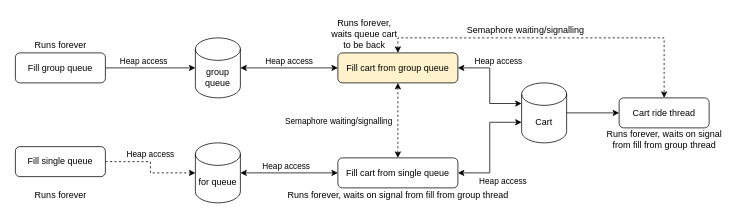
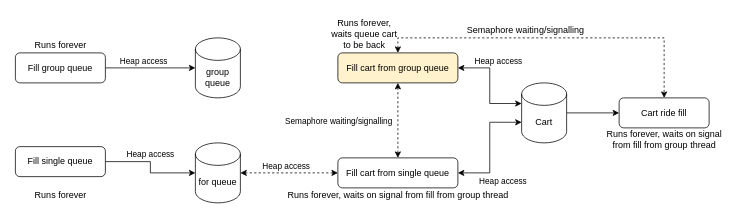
edge "group queue" -- "Fill cart from group queue": removed, label "Heap access"
node "Cart ride thread": label "Cart ride thread" -> "Cart ride fill"
edge "Fill single queue" -> "for queue": style dashed -> solid
edge "for queue" -- "Fill cart from single queue": style solid -> dashed
